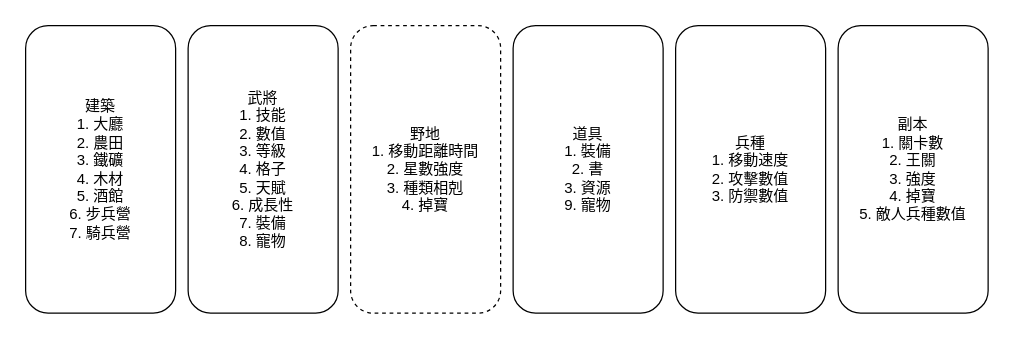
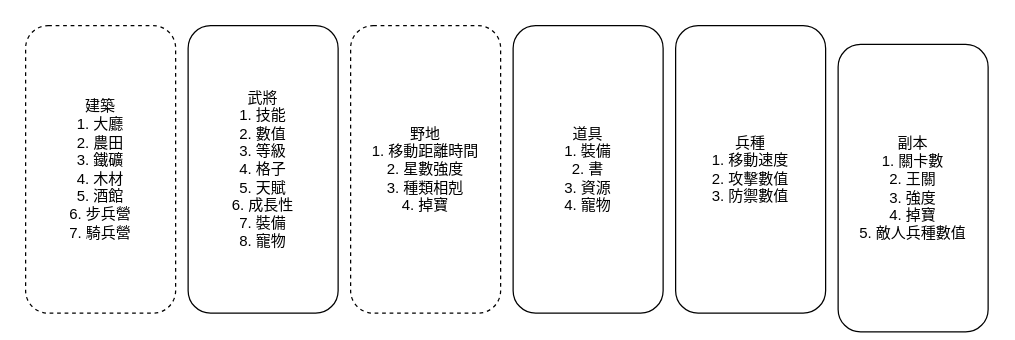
node "建築 1. 大廳 2. 農田 3. 鐵礦 4. 木材 5. 酒館 6. 步兵營 7. 騎兵營": style solid -> dashed
node "道具 1. 裝備 2. 書 3. 資源 9. 寵物": label "道具 1. 裝備 2. 書 3. 資源 9. 寵物" -> "道具 1. 裝備 2. 書 3. 資源 4. 寵物"
node "副本 1. 關卡數 2. 王關 3. 強度 4. 掉寶 5. 敵人兵種數值": moved (913, 169) -> (913, 188)
